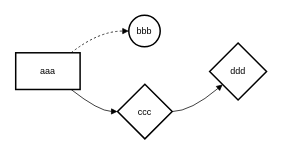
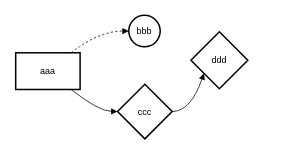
node "ddd": moved (238, 72) -> (219, 60)
